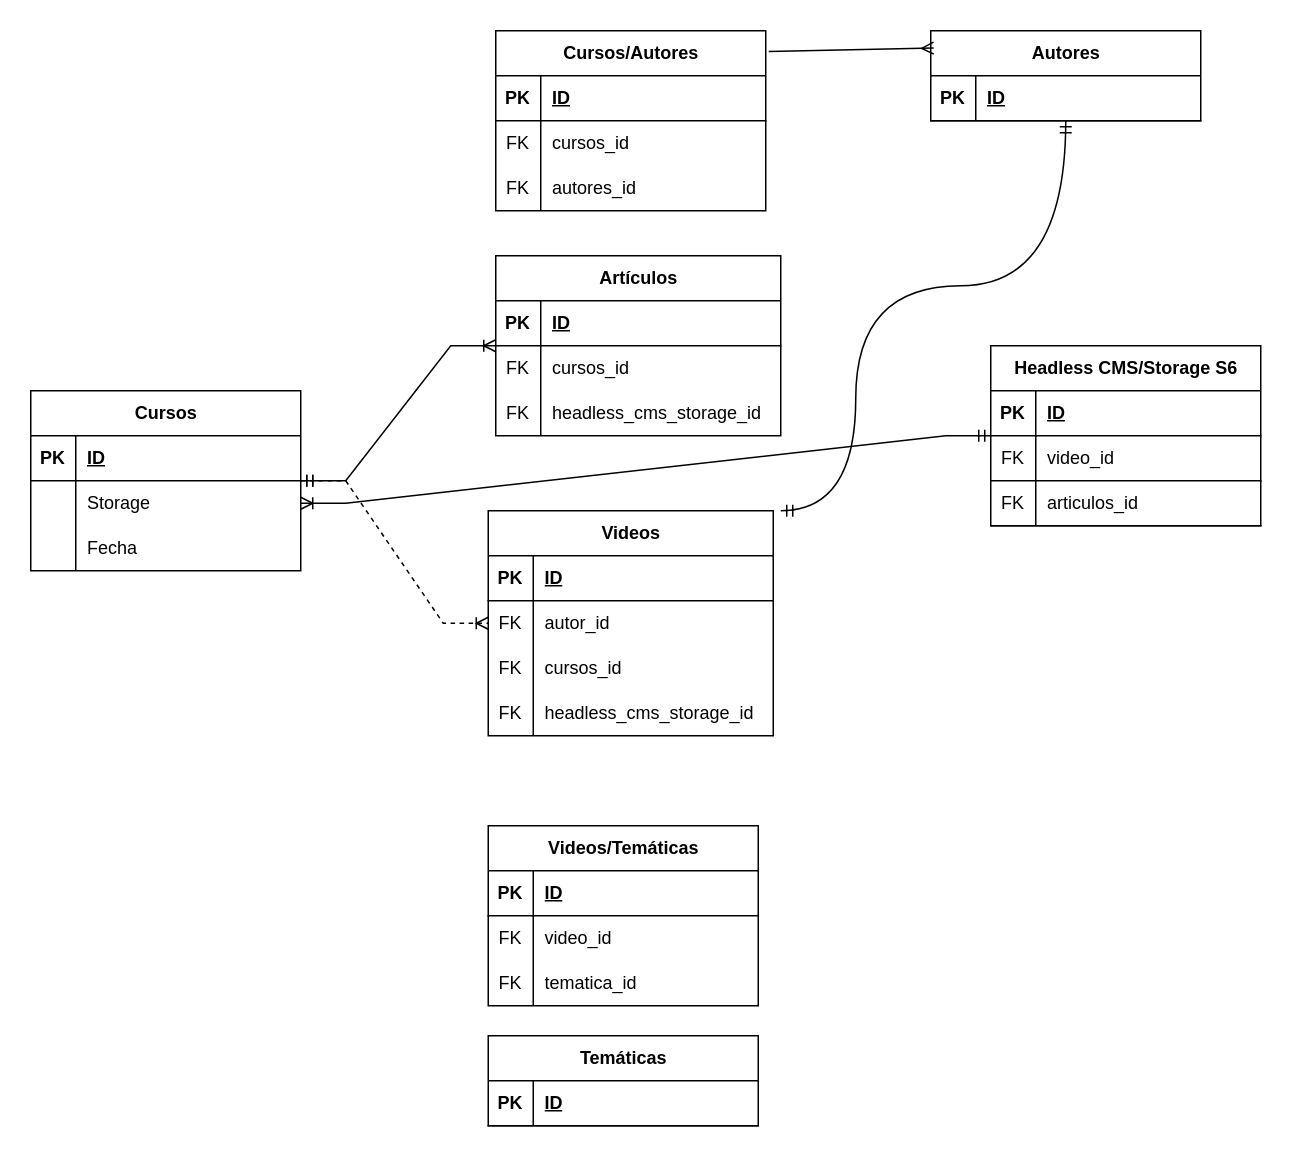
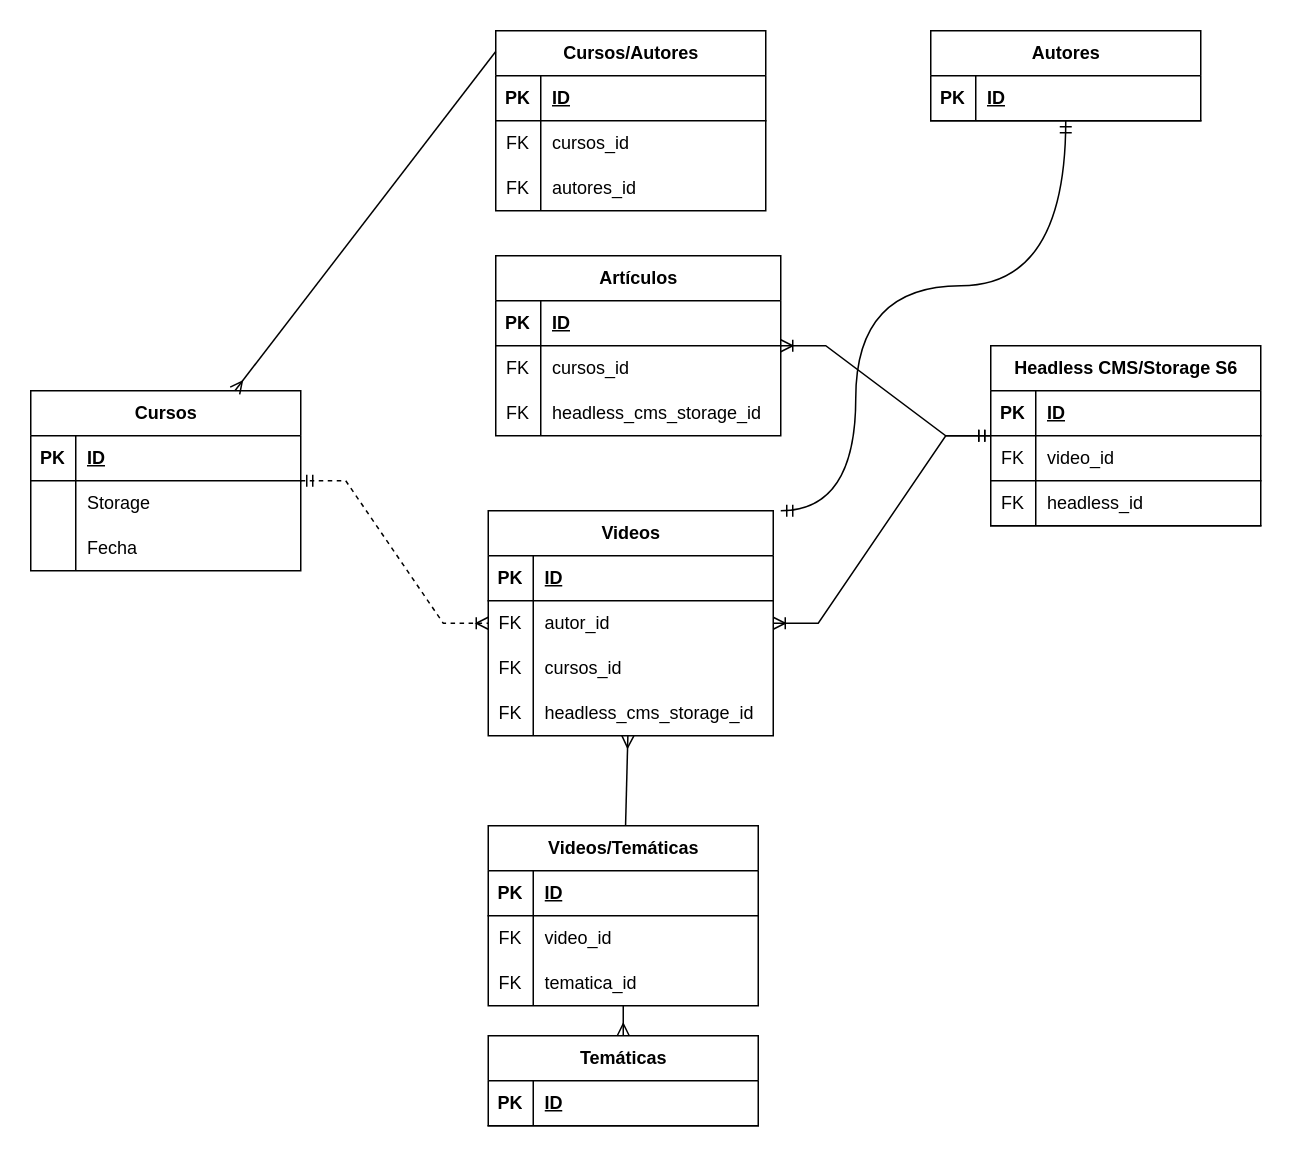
edge "Cursos/Autores" -> "Autores": removed
edge "Cursos/Autores" -> "Cursos": added
edge "Artículos" -- "Cursos": removed
edge "Headless CMS/Storage S6" -- "Storage": now "Headless CMS/Storage S6" -- "Artículos"
node "articulos_id": label "articulos_id" -> "headless_id"
edge "Headless CMS/Storage S6" -- "Videos": added
edge "Videos/Temáticas" -> "Videos": added
edge "Videos/Temáticas" -> "Temáticas": added
